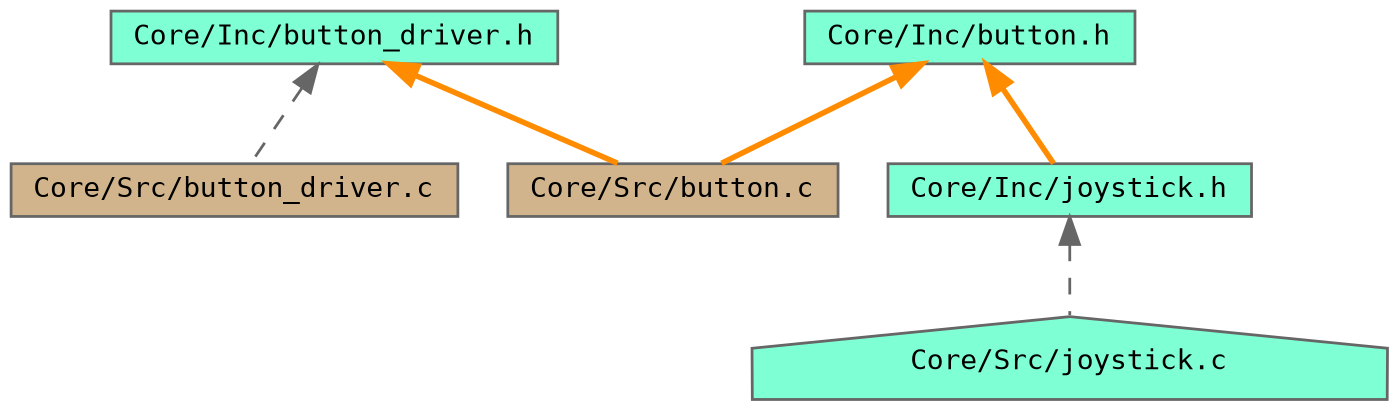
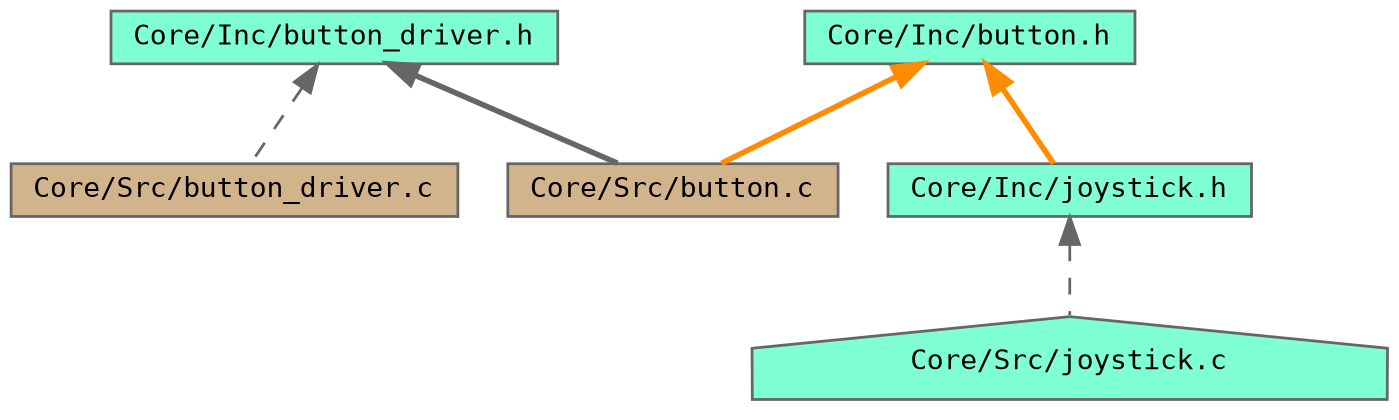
edge "Core/Src/button.c" -> "Core/Inc/button_driver.h": color darkorange -> gray40
